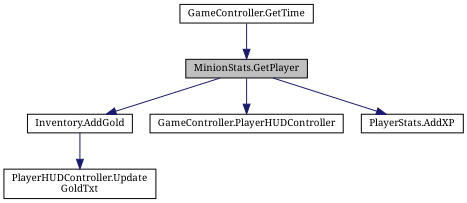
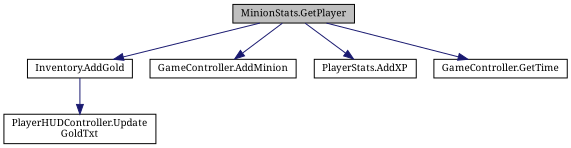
edge "GameController.GetTime" -> "MinionStats.GetPlayer": reversed
node "GameController.PlayerHUDController": label "GameController.PlayerHUDController" -> "GameController.AddMinion"
